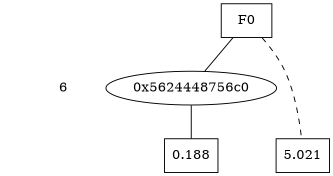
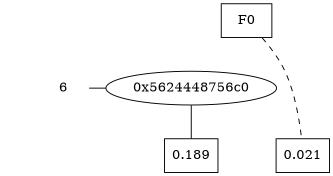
edge "F0" -- "0x5624448756c0": now "6" -- "0x5624448756c0"
node "0.188": label "0.188" -> "0.189"
node "5.021": label "5.021" -> "0.021"
